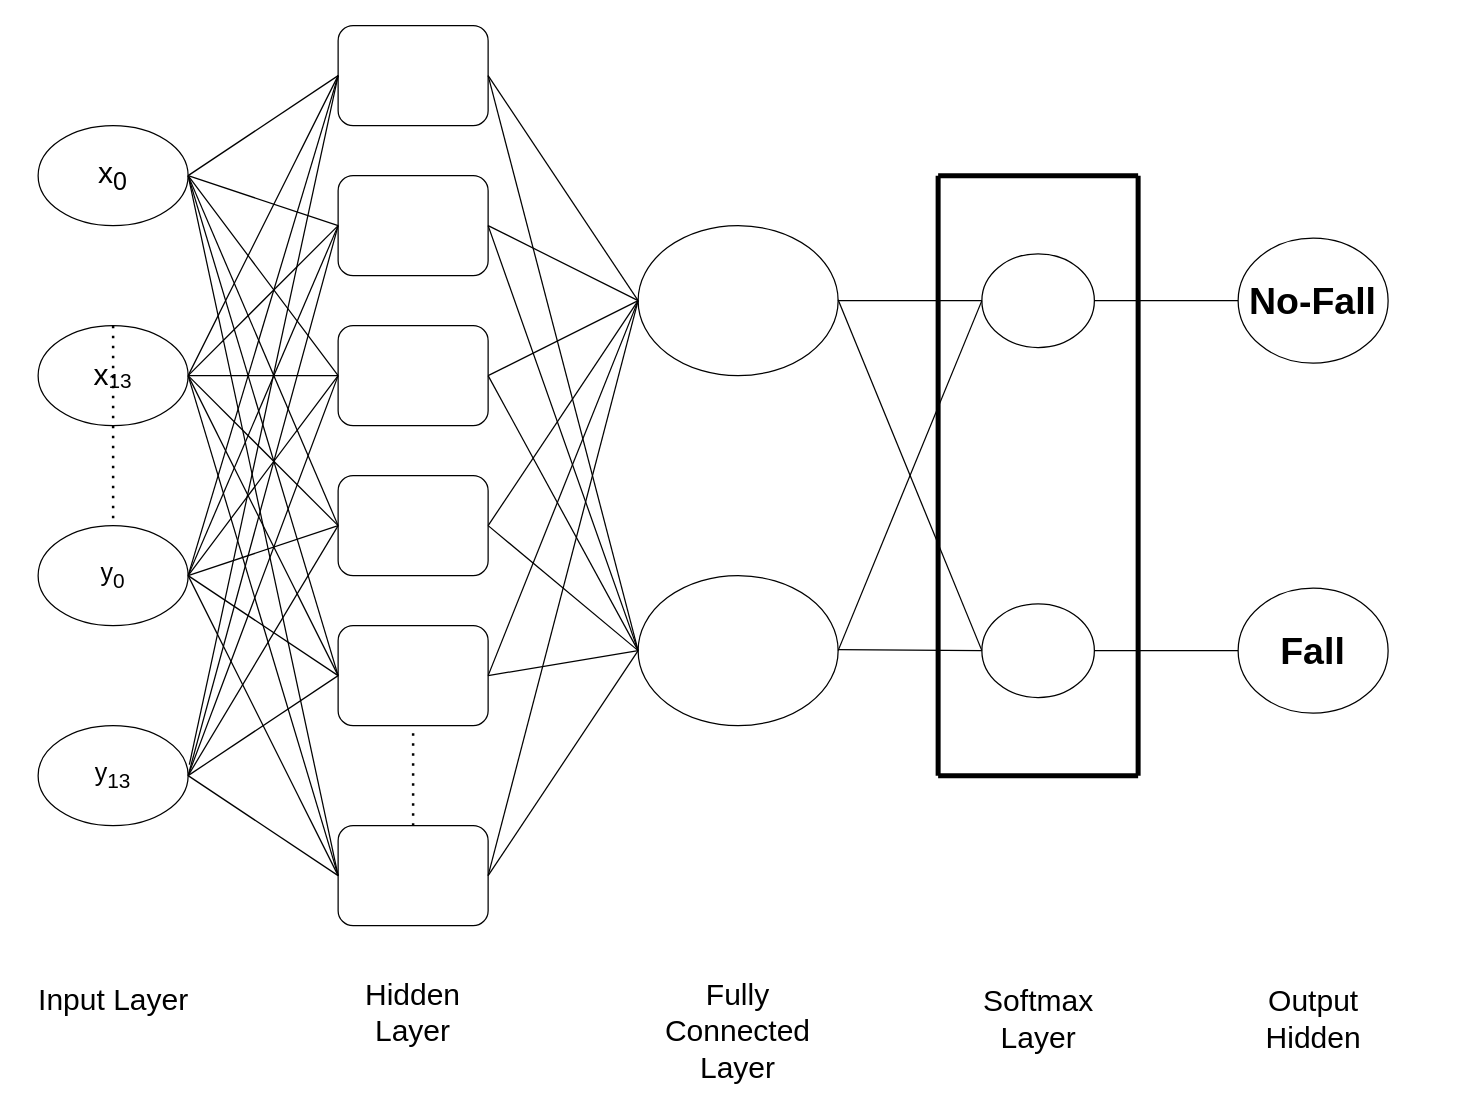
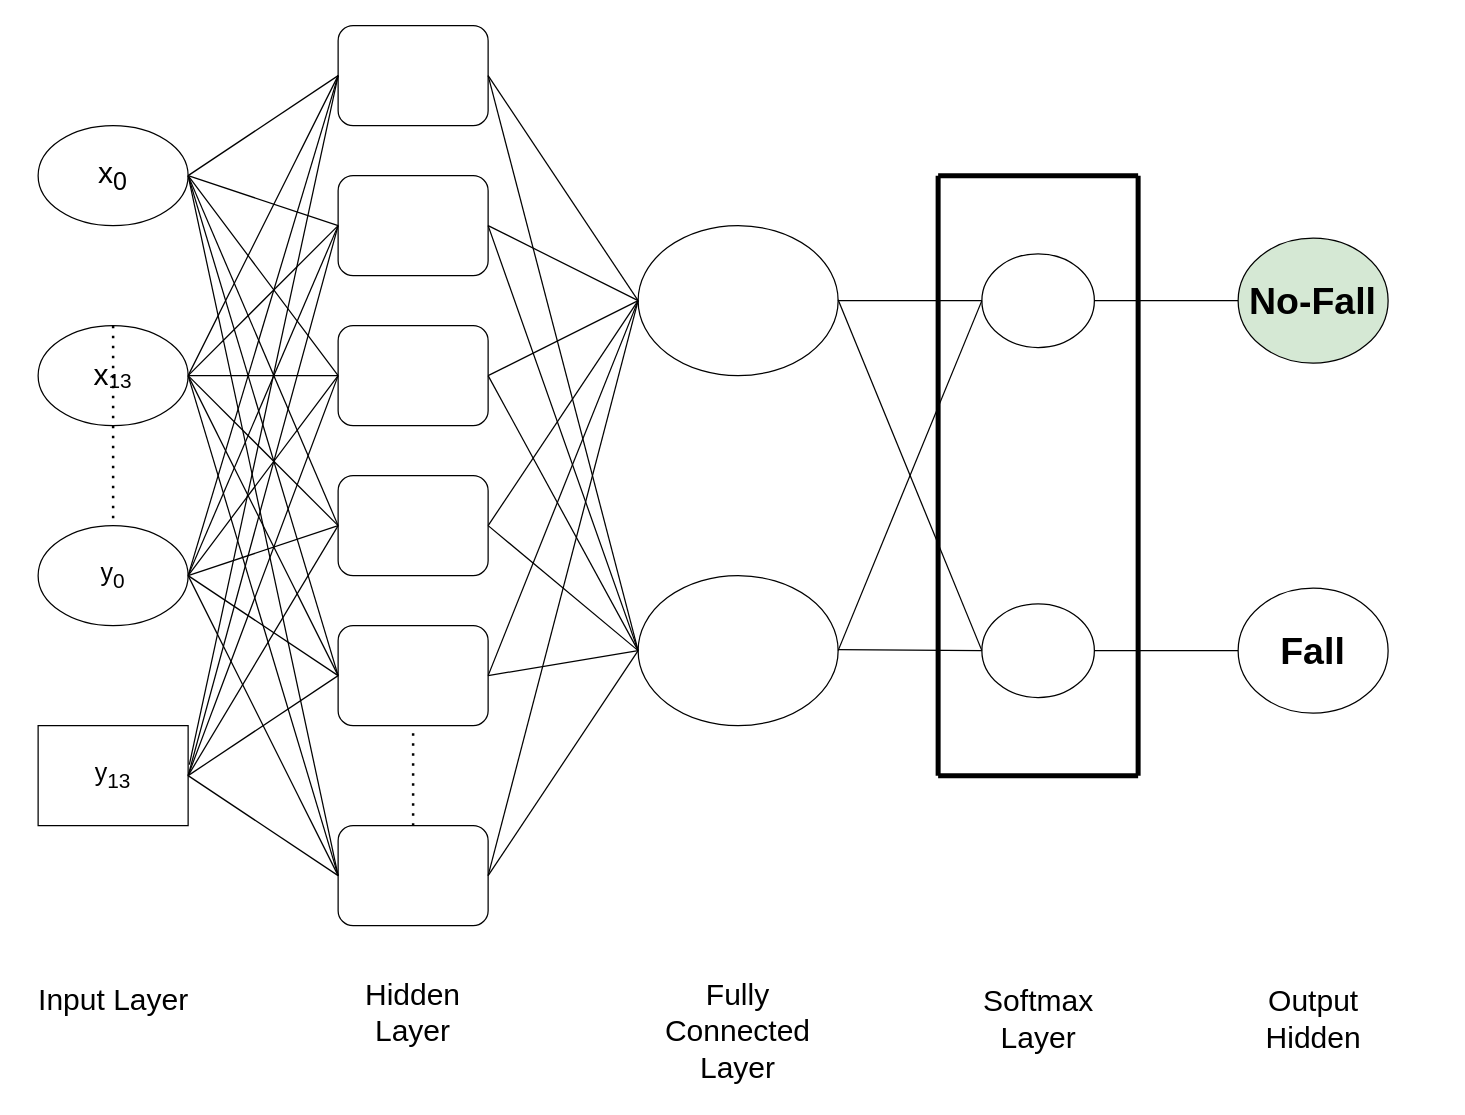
node "No-Fall": fillcolor #ffffff -> #d5e8d4
node "y13": shape ellipse -> rectangle
